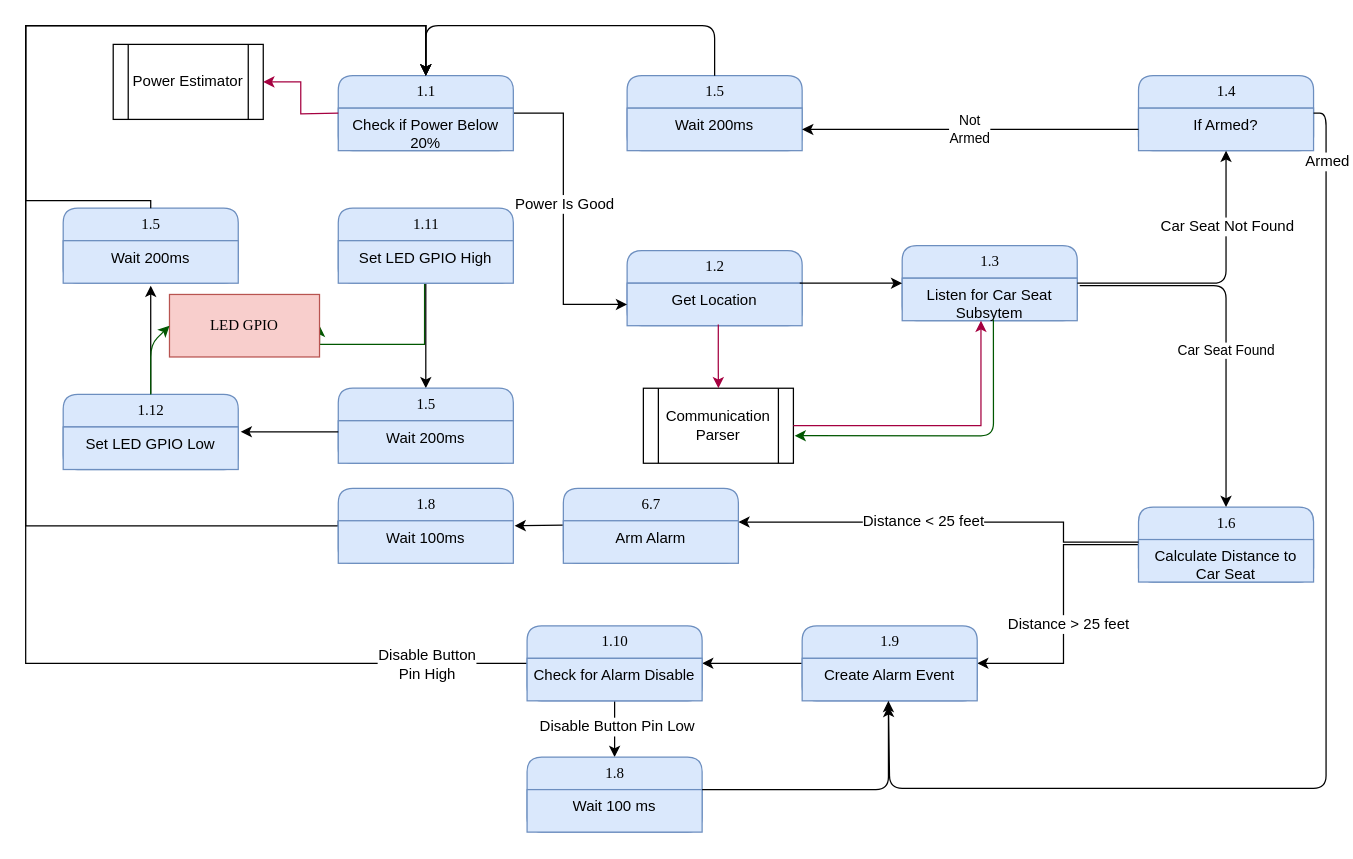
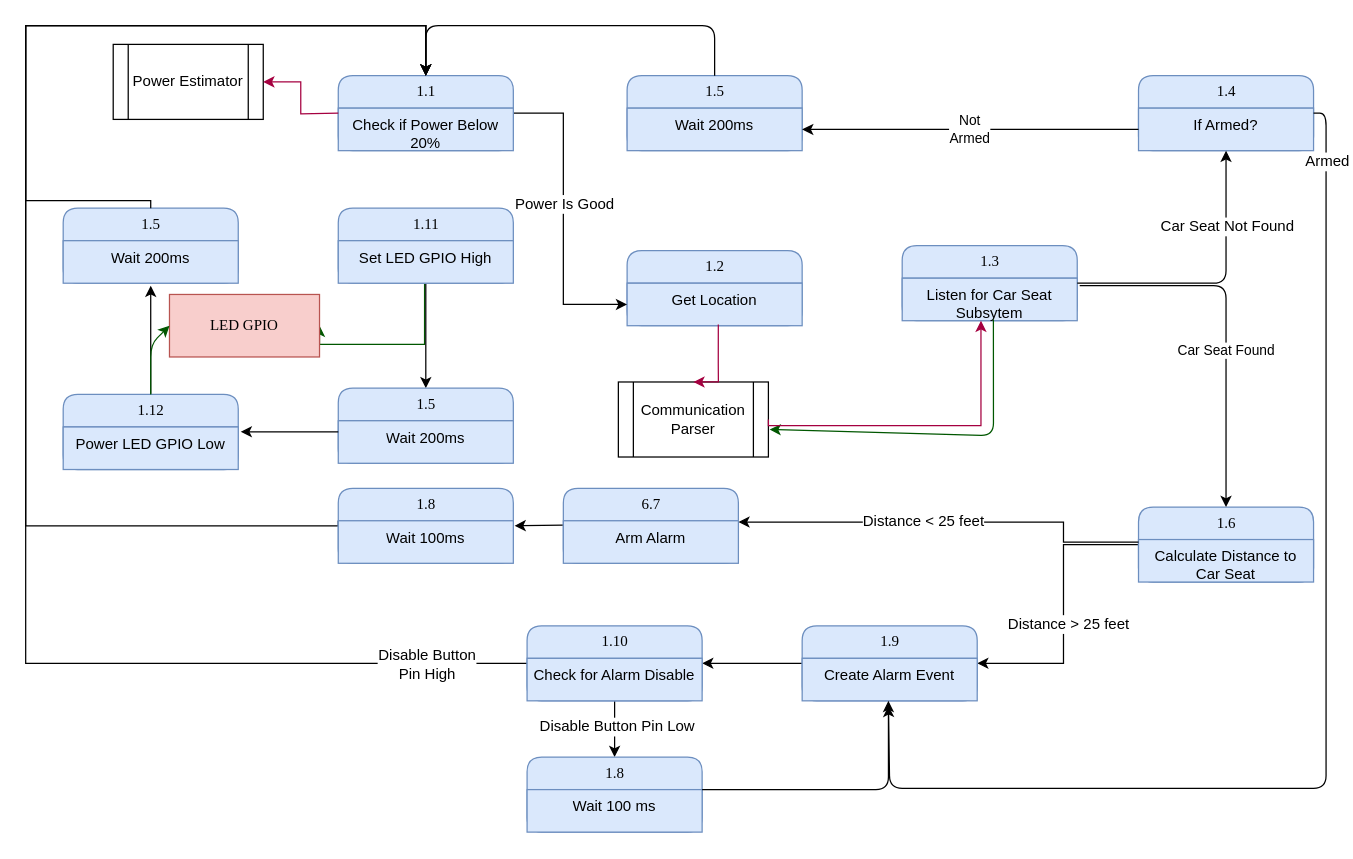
edge "Get Location" -> "1.3": removed
node "Communication Parser": moved (718, 426) -> (693, 419)
node "Set LED GPIO Low": label "Set LED GPIO Low" -> "Power LED GPIO Low"
